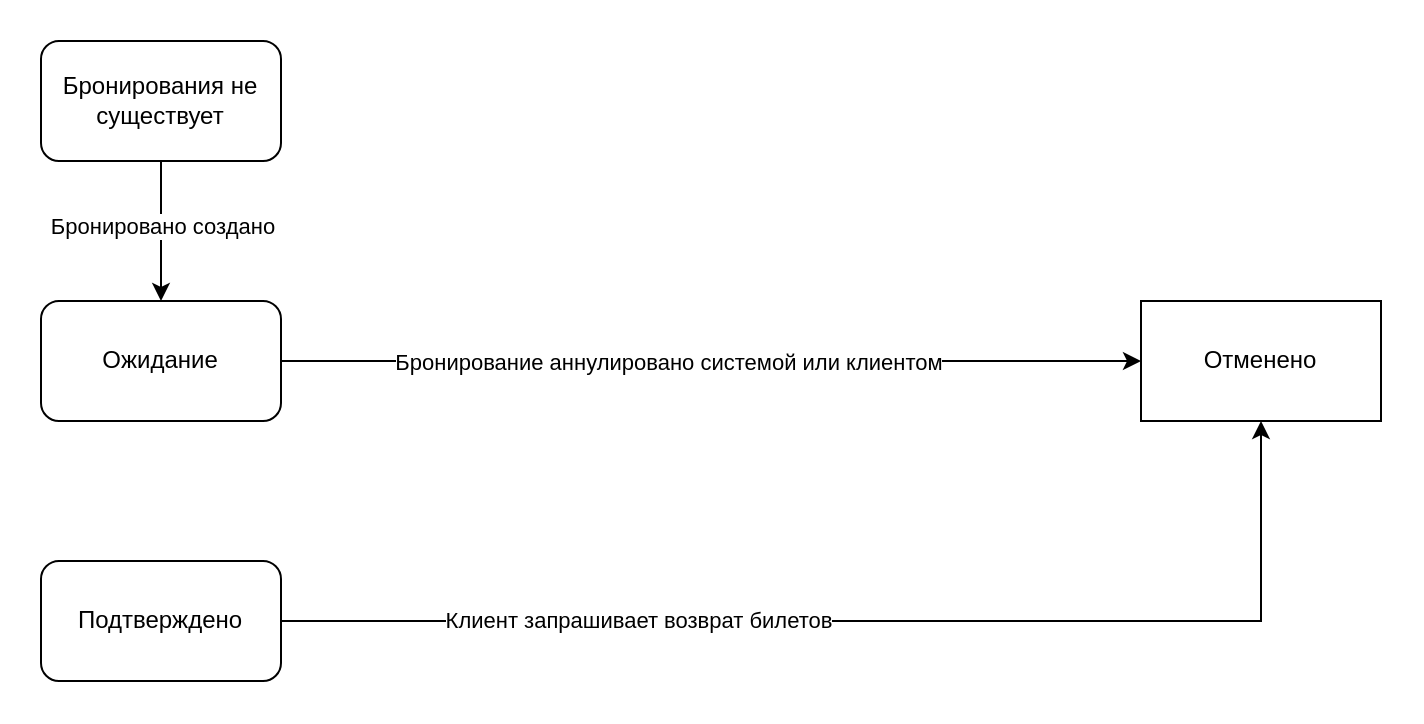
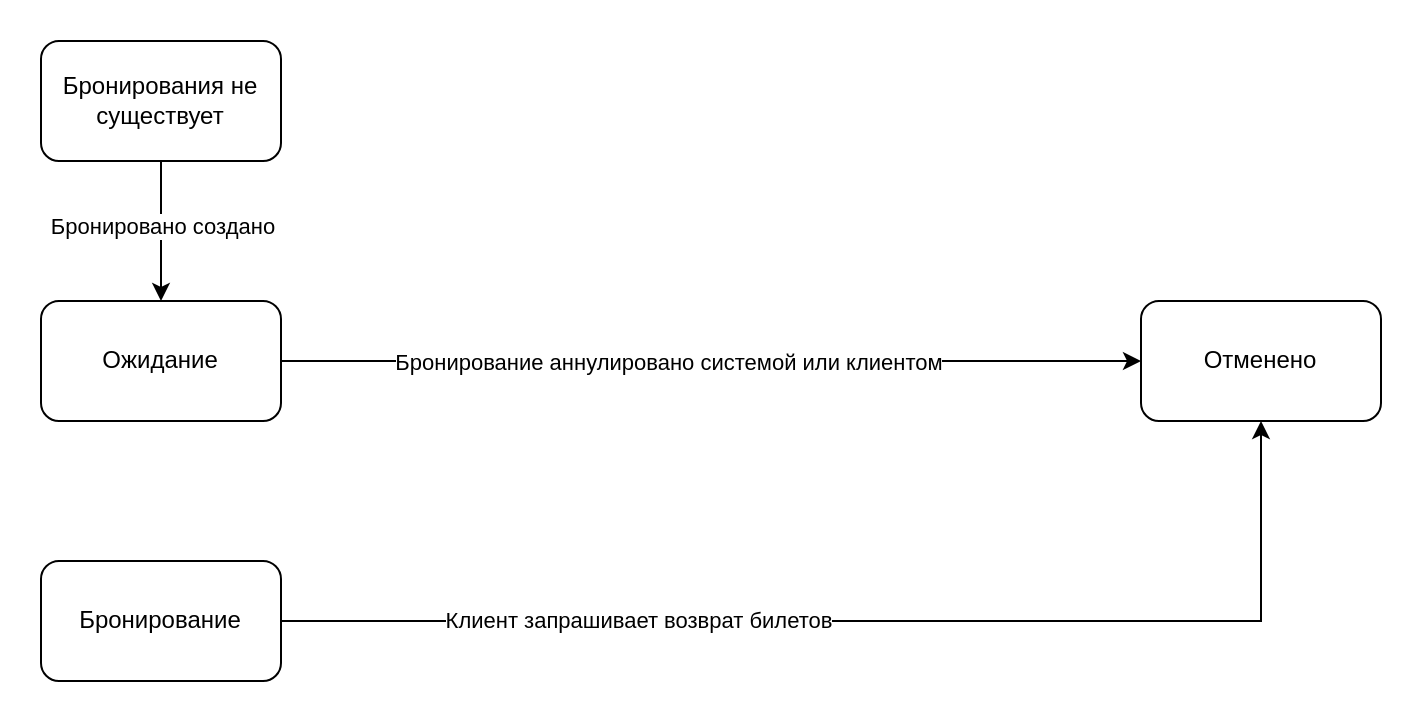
node "Отменено": shape rectangle -> rounded rectangle
node "Подтверждено": label "Подтверждено" -> "Бронирование"
